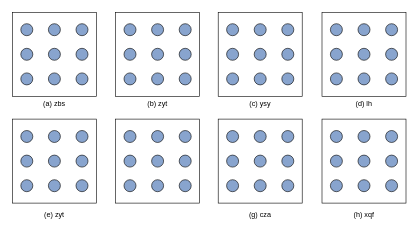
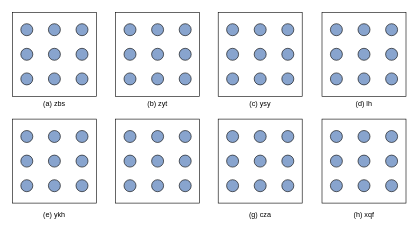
node "(e) zyt": label "(e) zyt" -> "(e) ykh"
